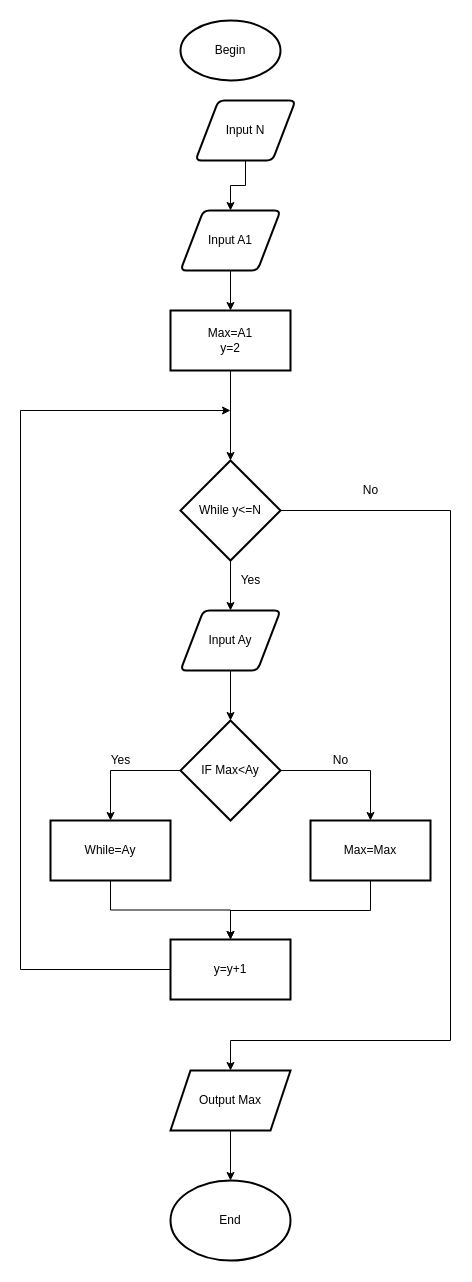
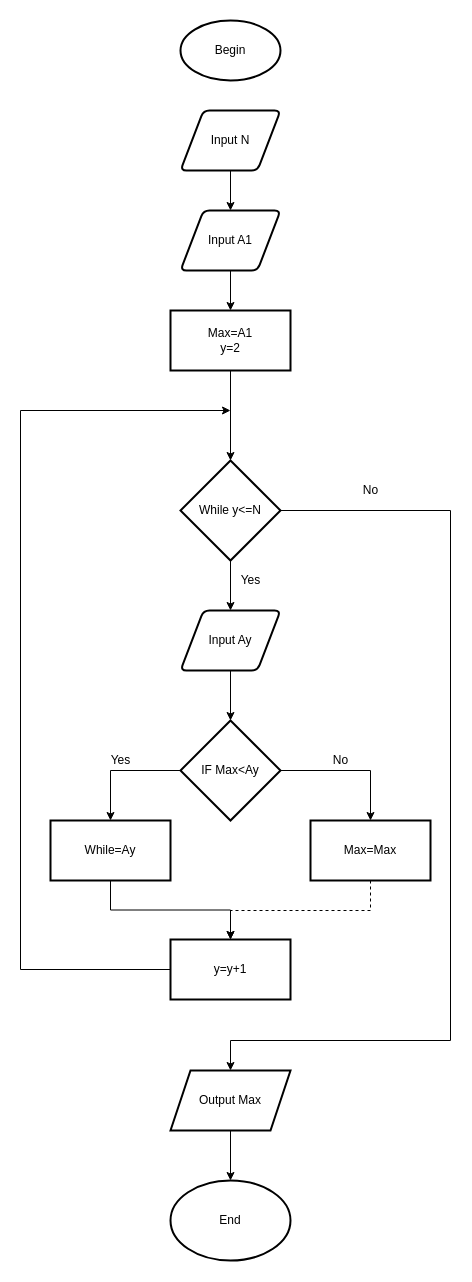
node "Input N": moved (246, 131) -> (231, 141)
edge "Max=Max" -> "y=y+1": style solid -> dashed
